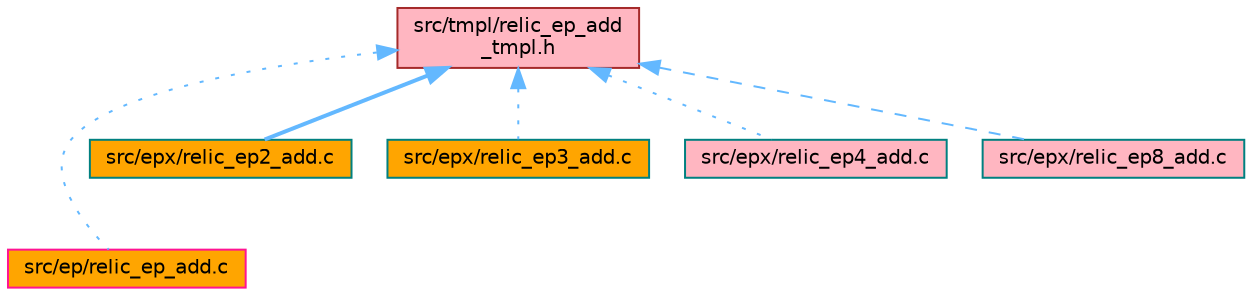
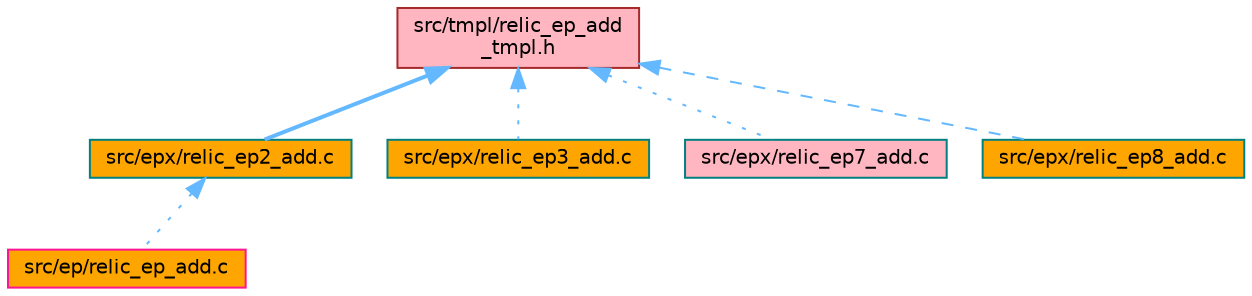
edge "src/ep/relic_ep_add.c" -> "src/tmpl/relic_ep_add _tmpl.h": now "src/ep/relic_ep_add.c" -> "src/epx/relic_ep2_add.c"
node "src/epx/relic_ep4_add.c": label "src/epx/relic_ep4_add.c" -> "src/epx/relic_ep7_add.c"
node "src/epx/relic_ep8_add.c": fillcolor lightpink -> orange
